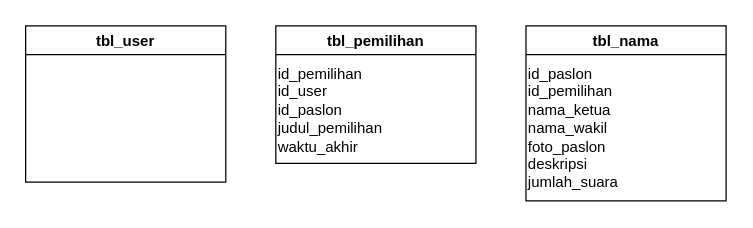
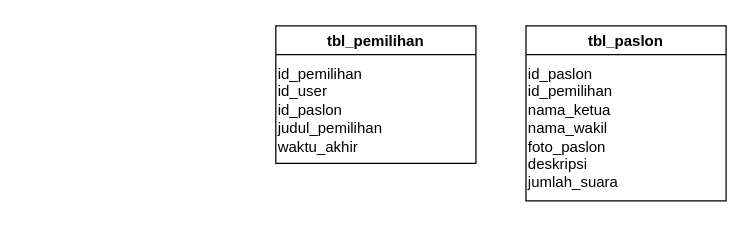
node "tbl_nama": label "tbl_nama" -> "tbl_paslon"
node "tbl_user": removed
